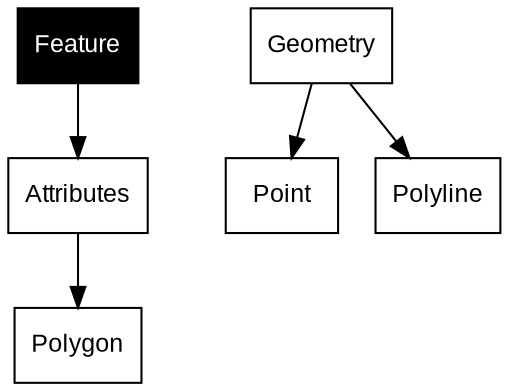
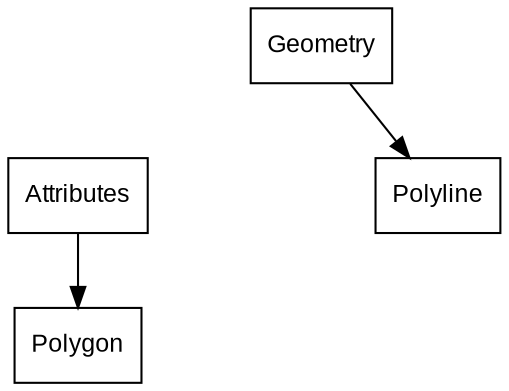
node "Feature": removed
node "Point": removed
